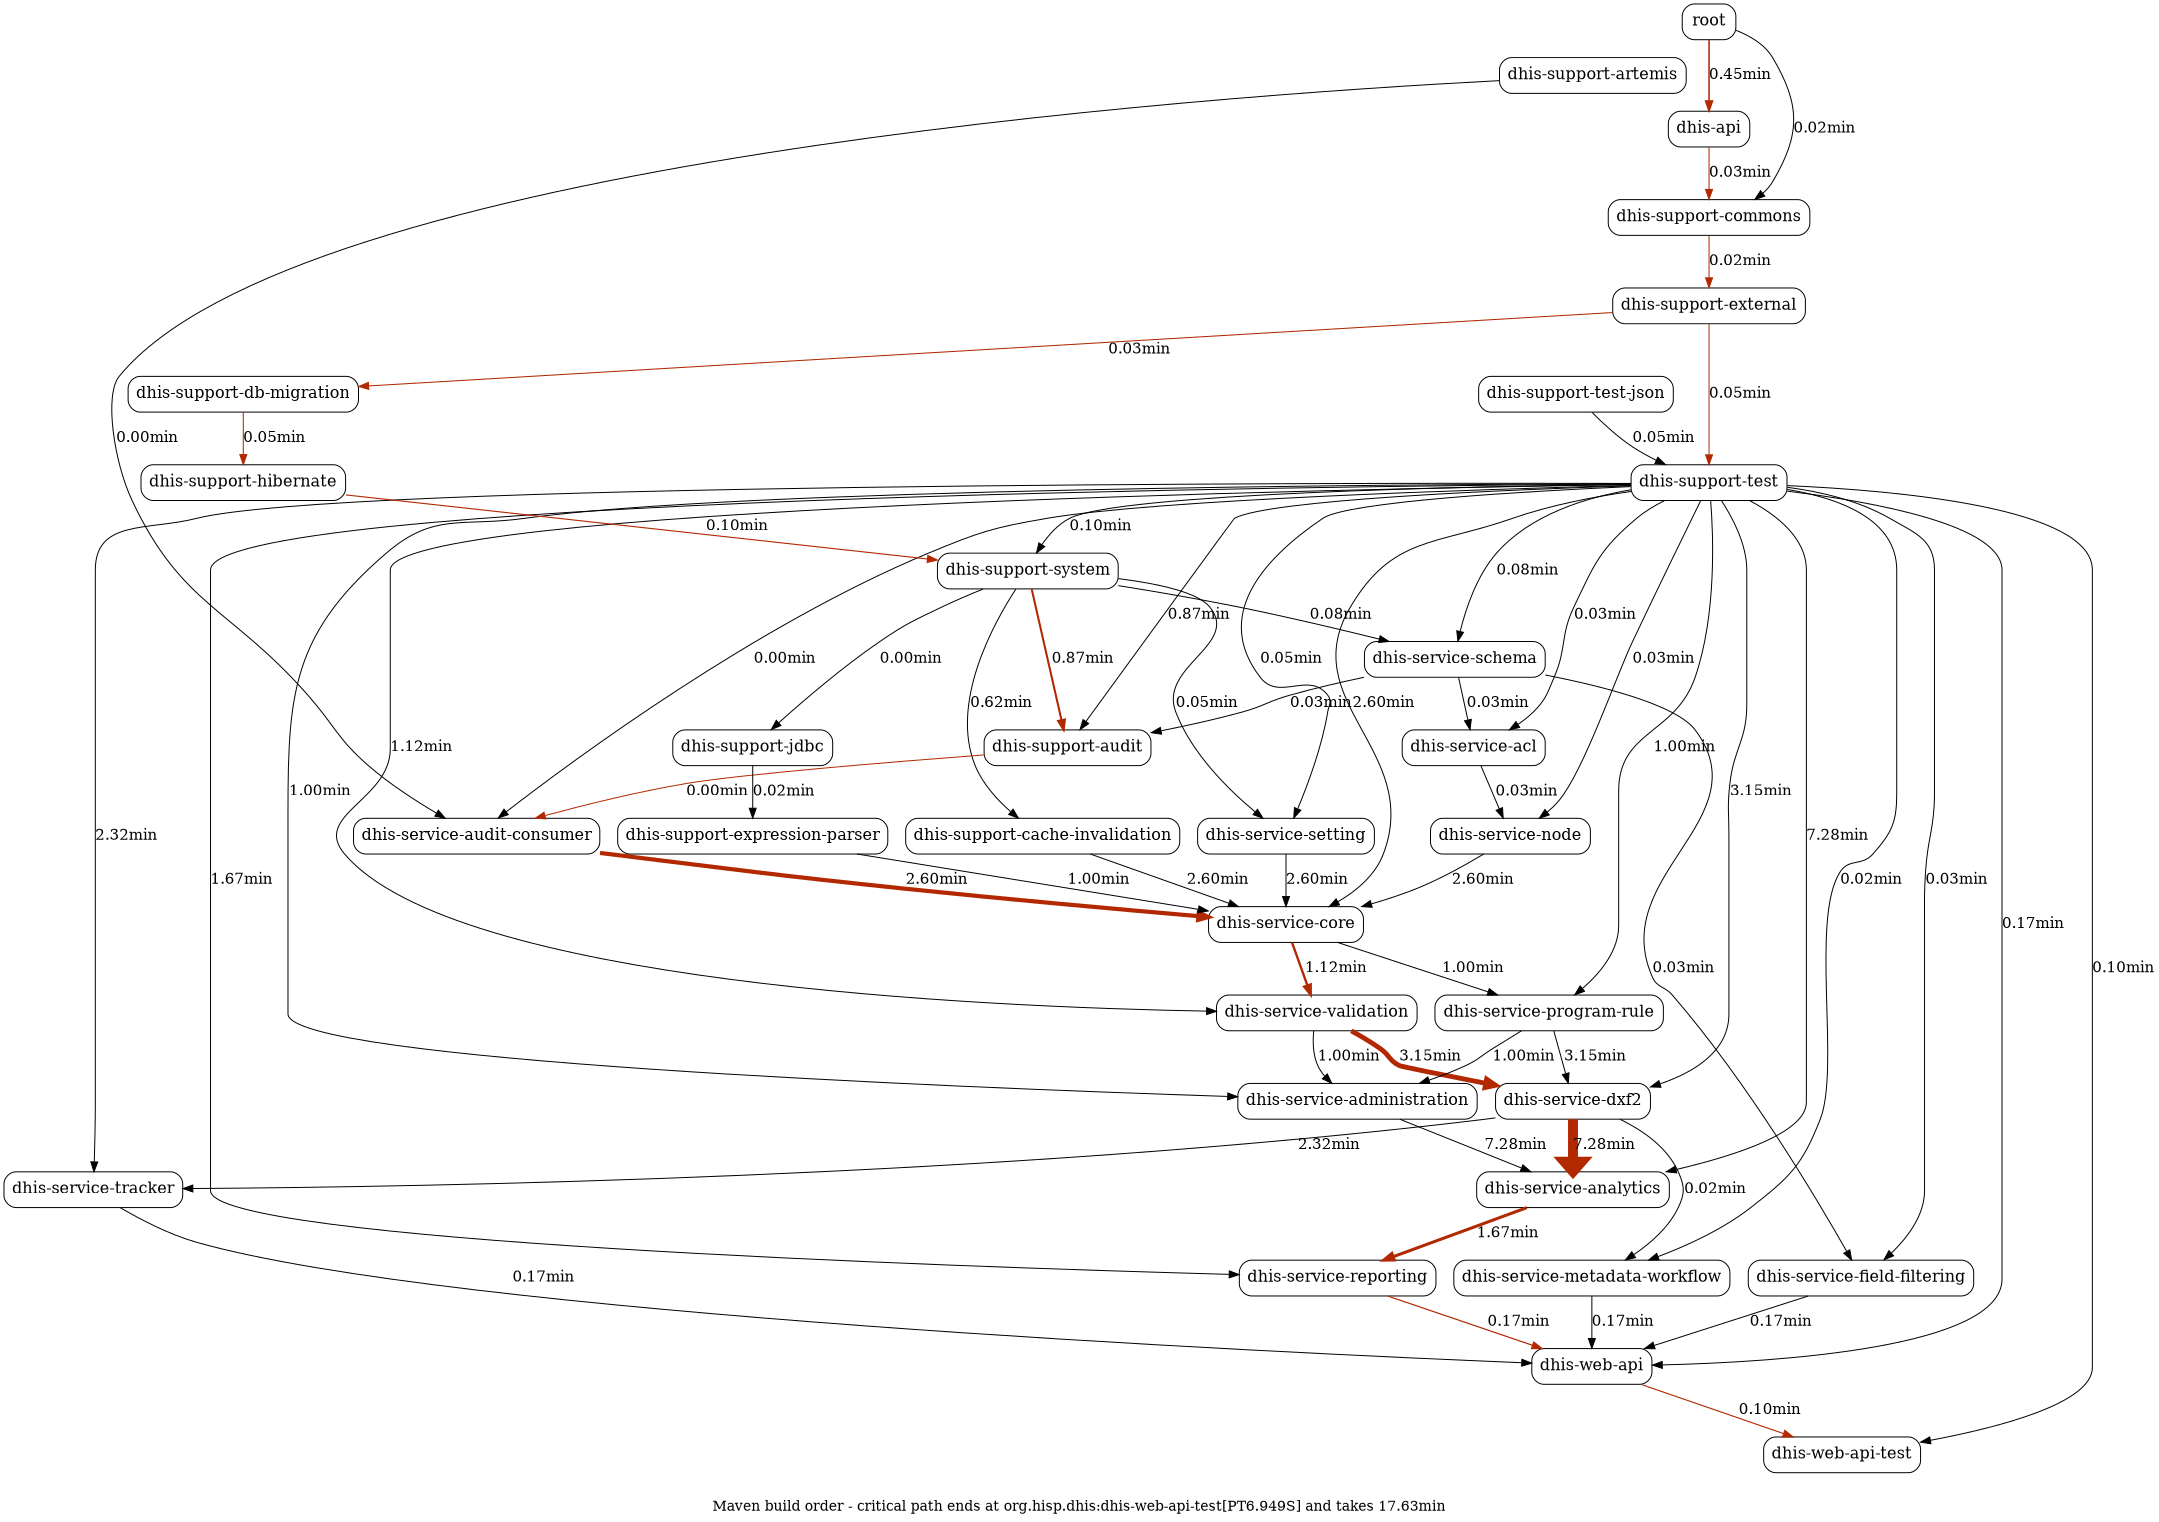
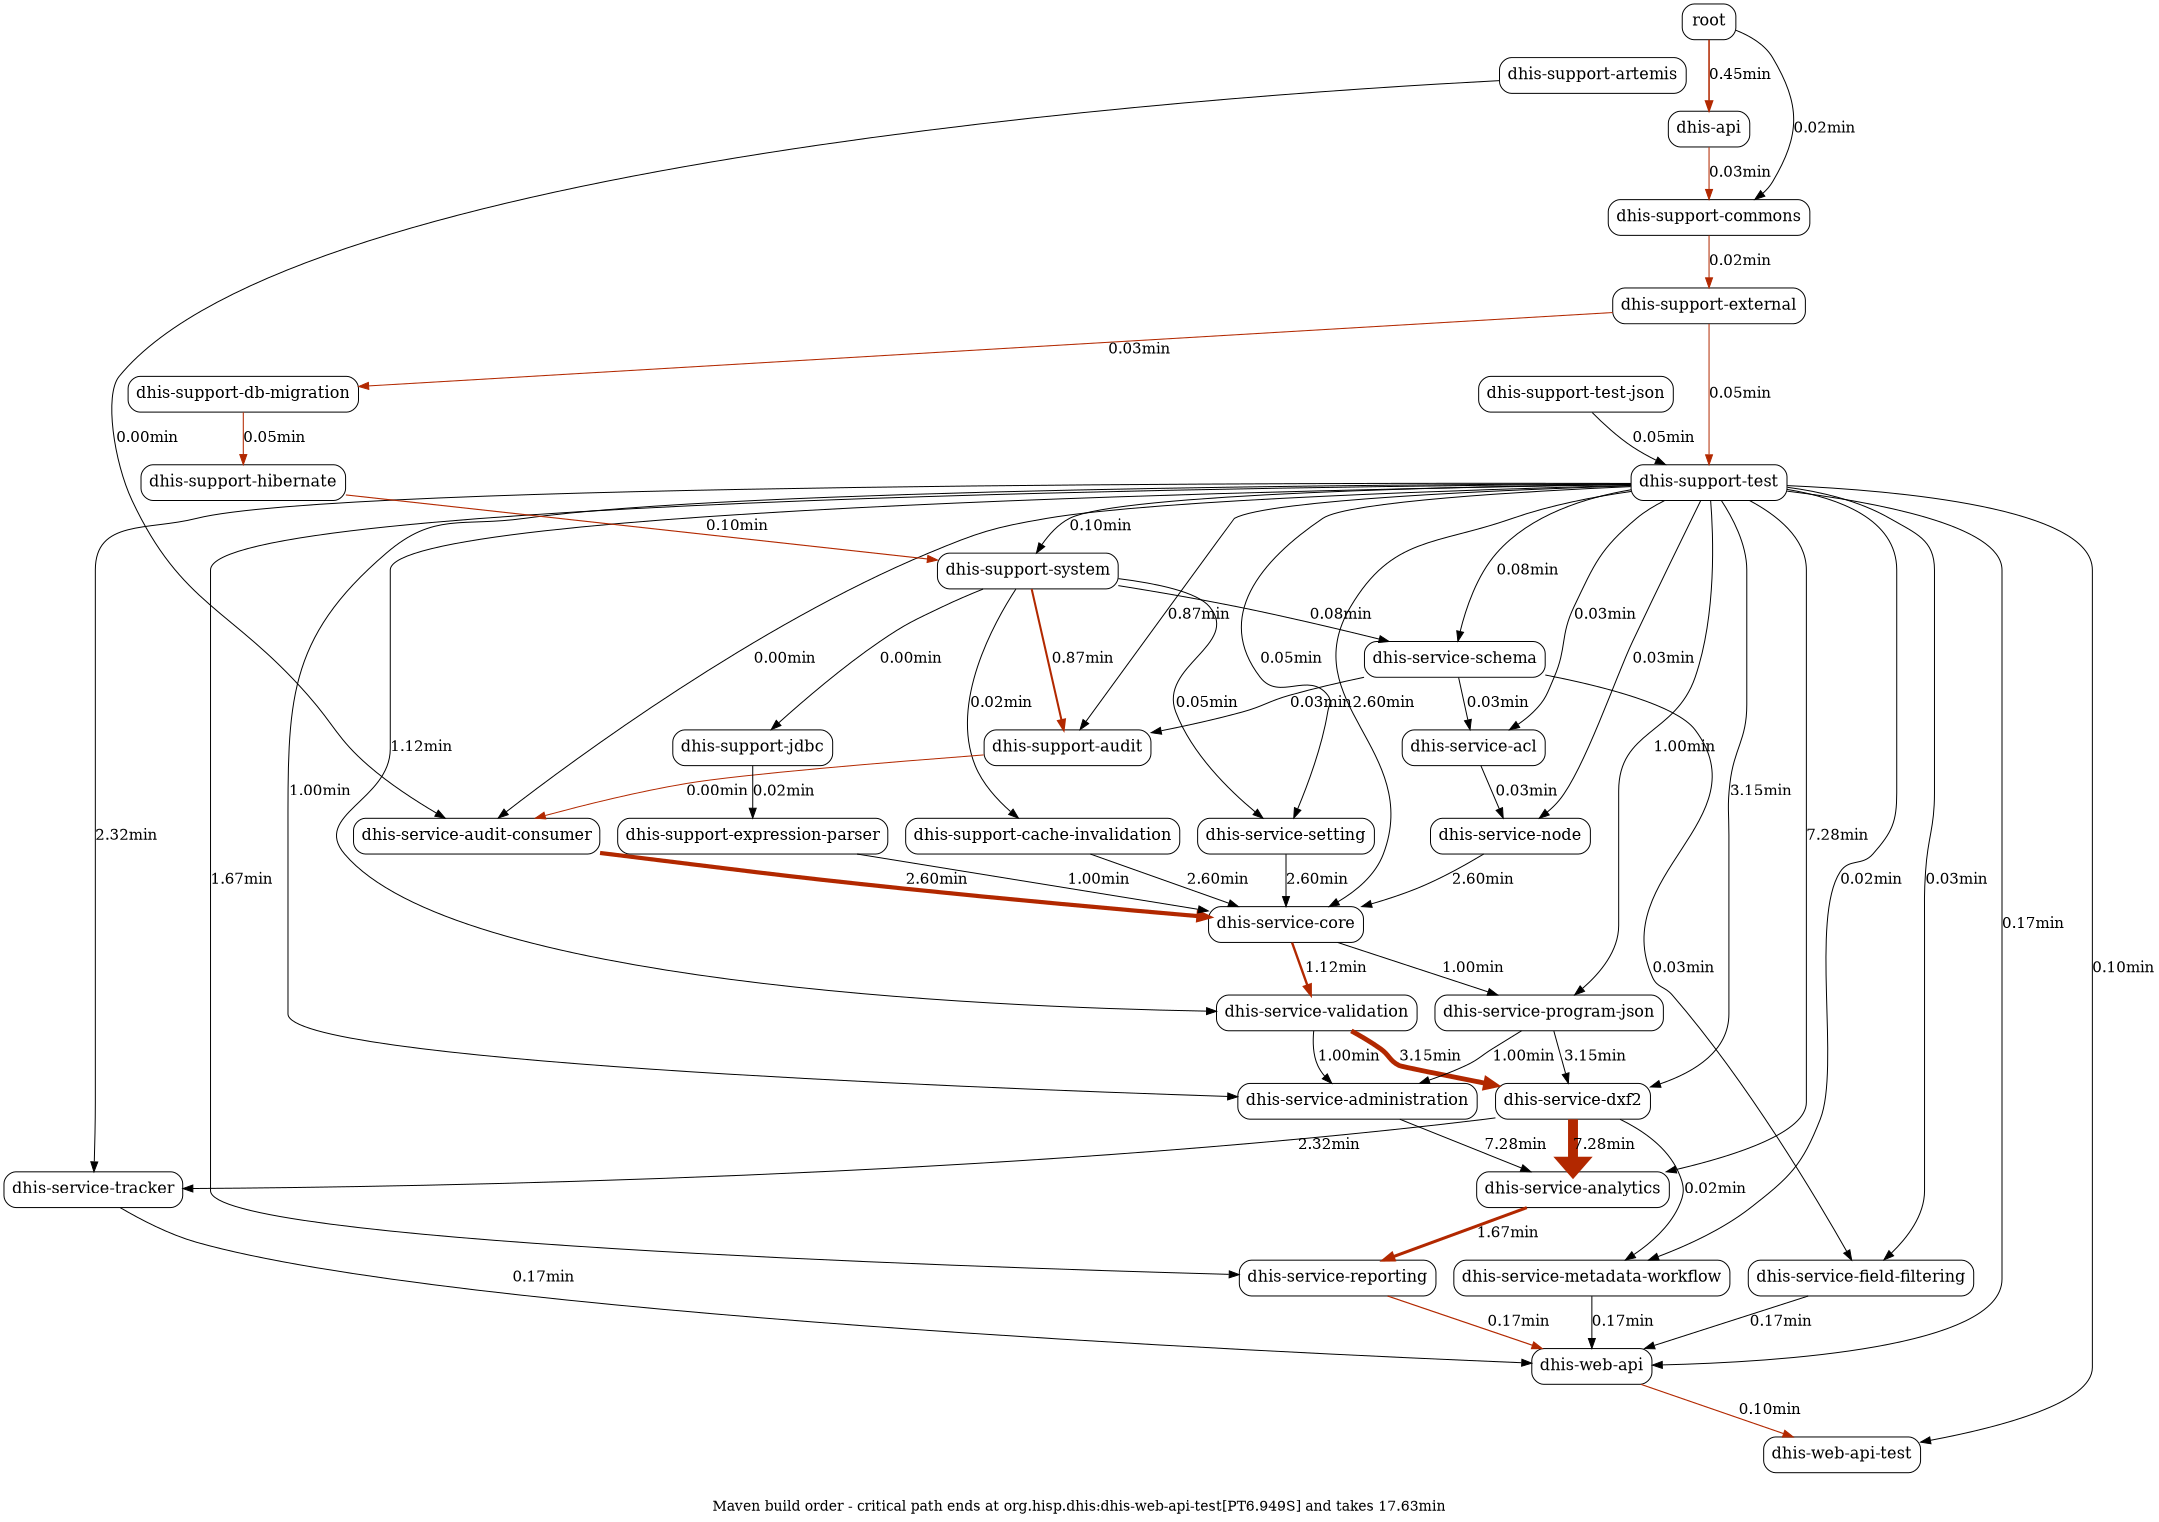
edge "dhis-support-system" -> "dhis-support-cache-invalidation": label "0.62min" -> "0.02min"
node "dhis-service-program-rule": label "dhis-service-program-rule" -> "dhis-service-program-json"
